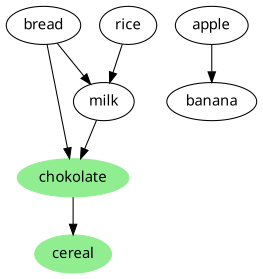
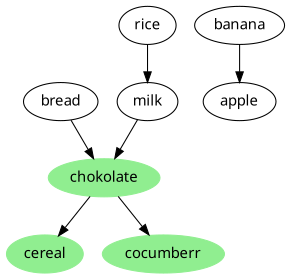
edge "apple" -> "banana": reversed
edge "bread" -> "milk": removed
node "cocumberr": added
